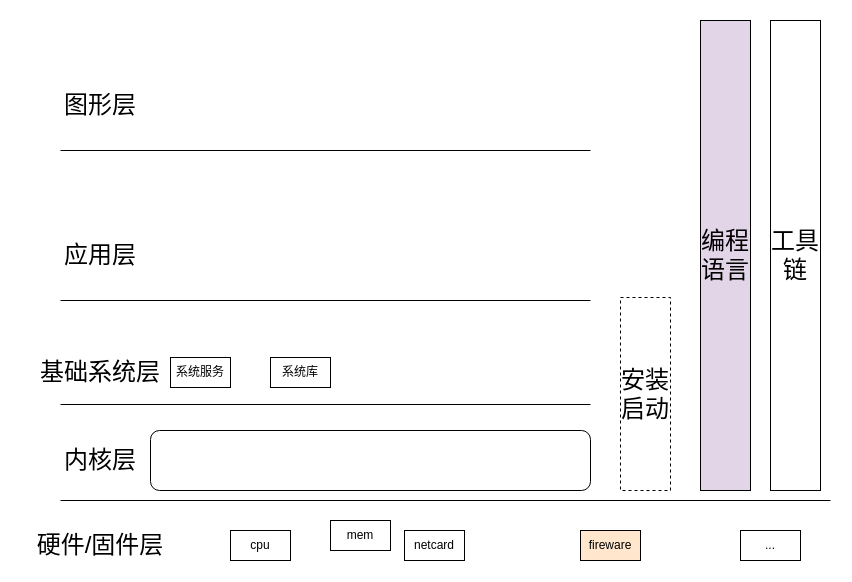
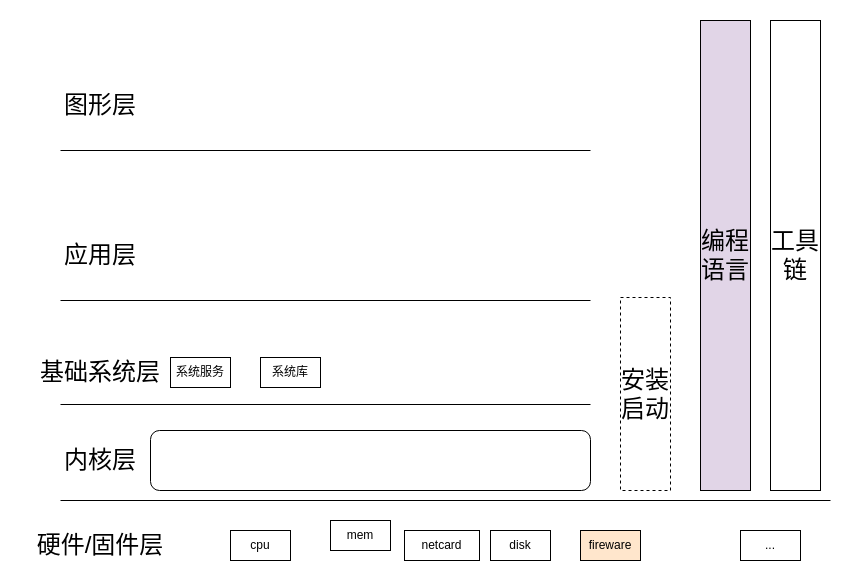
node "系统库": moved (301, 373) -> (291, 373)
node "netcard": size 60x30 -> 75x30
node "disk": added
